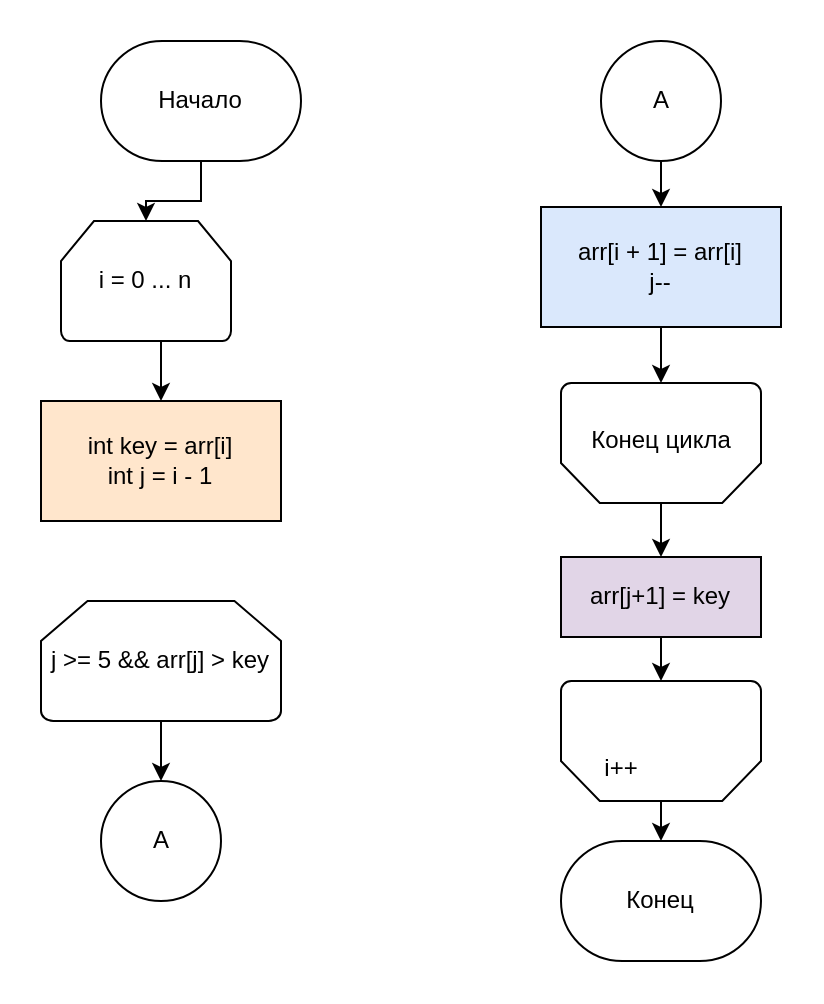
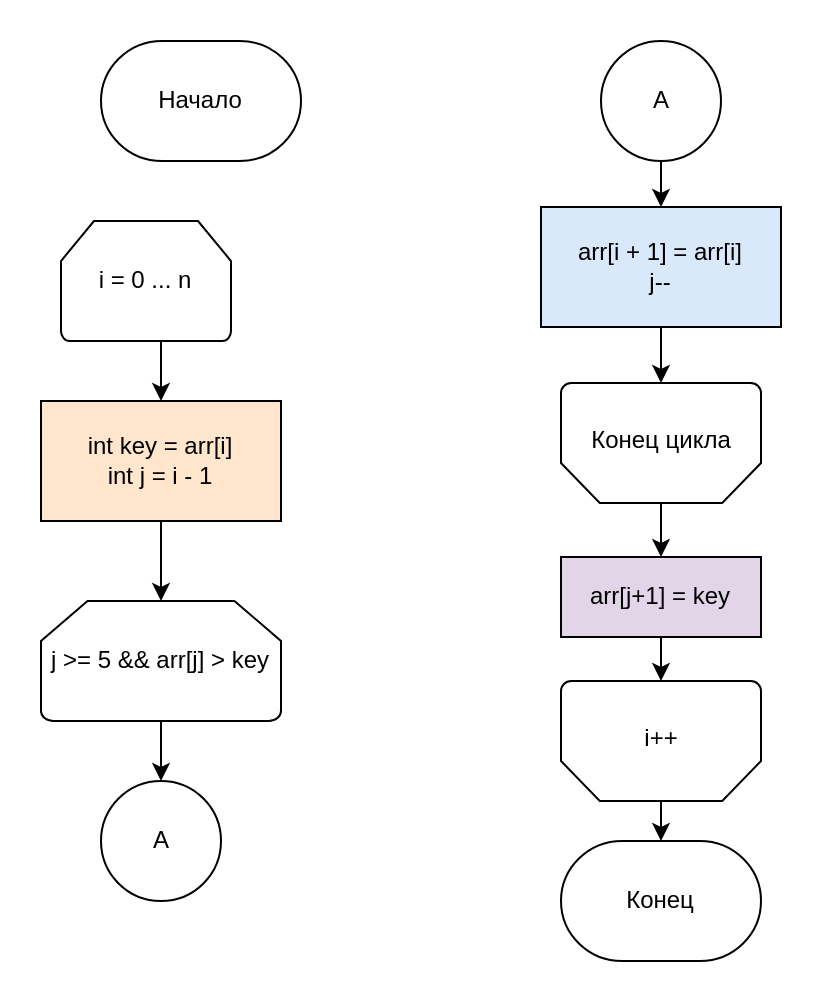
edge "Начало" -> "i = 0 ... n": removed
edge "int key = arr[i] int j = i - 1" -> "j >= 5 && arr[j] > key": added
node "i++": moved (621, 769) -> (661, 739)
